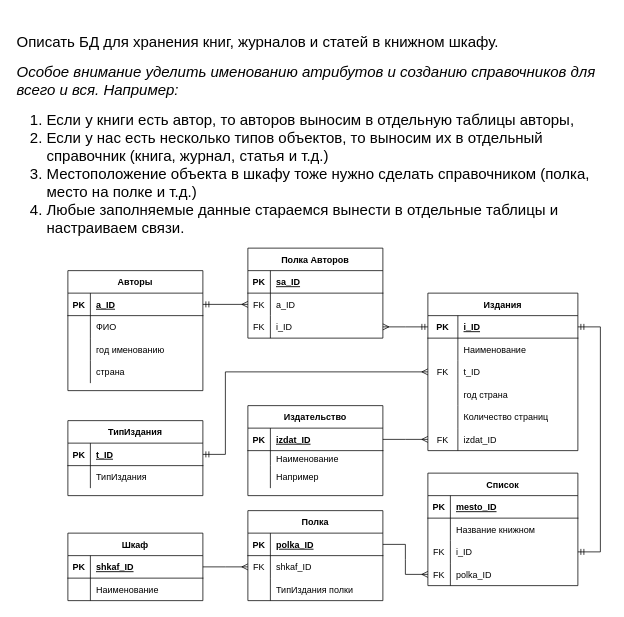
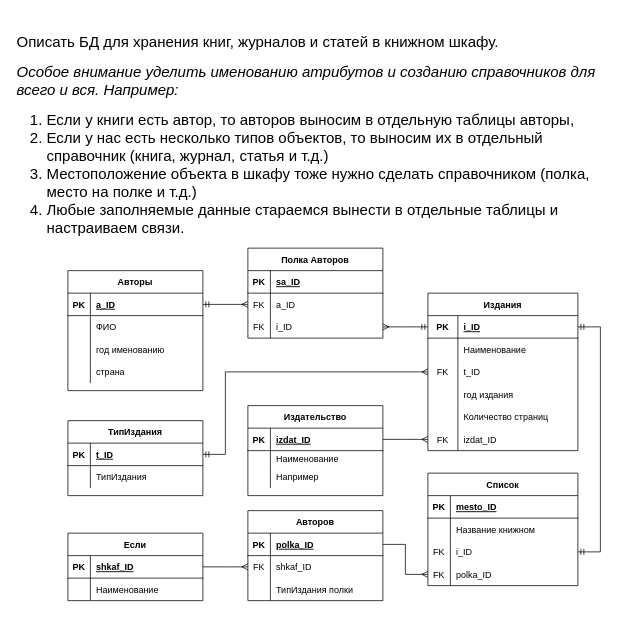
node "год страна": label "год страна" -> "год издания"
node "Полка": label "Полка" -> "Авторов"
node "Шкаф": label "Шкаф" -> "Если"
